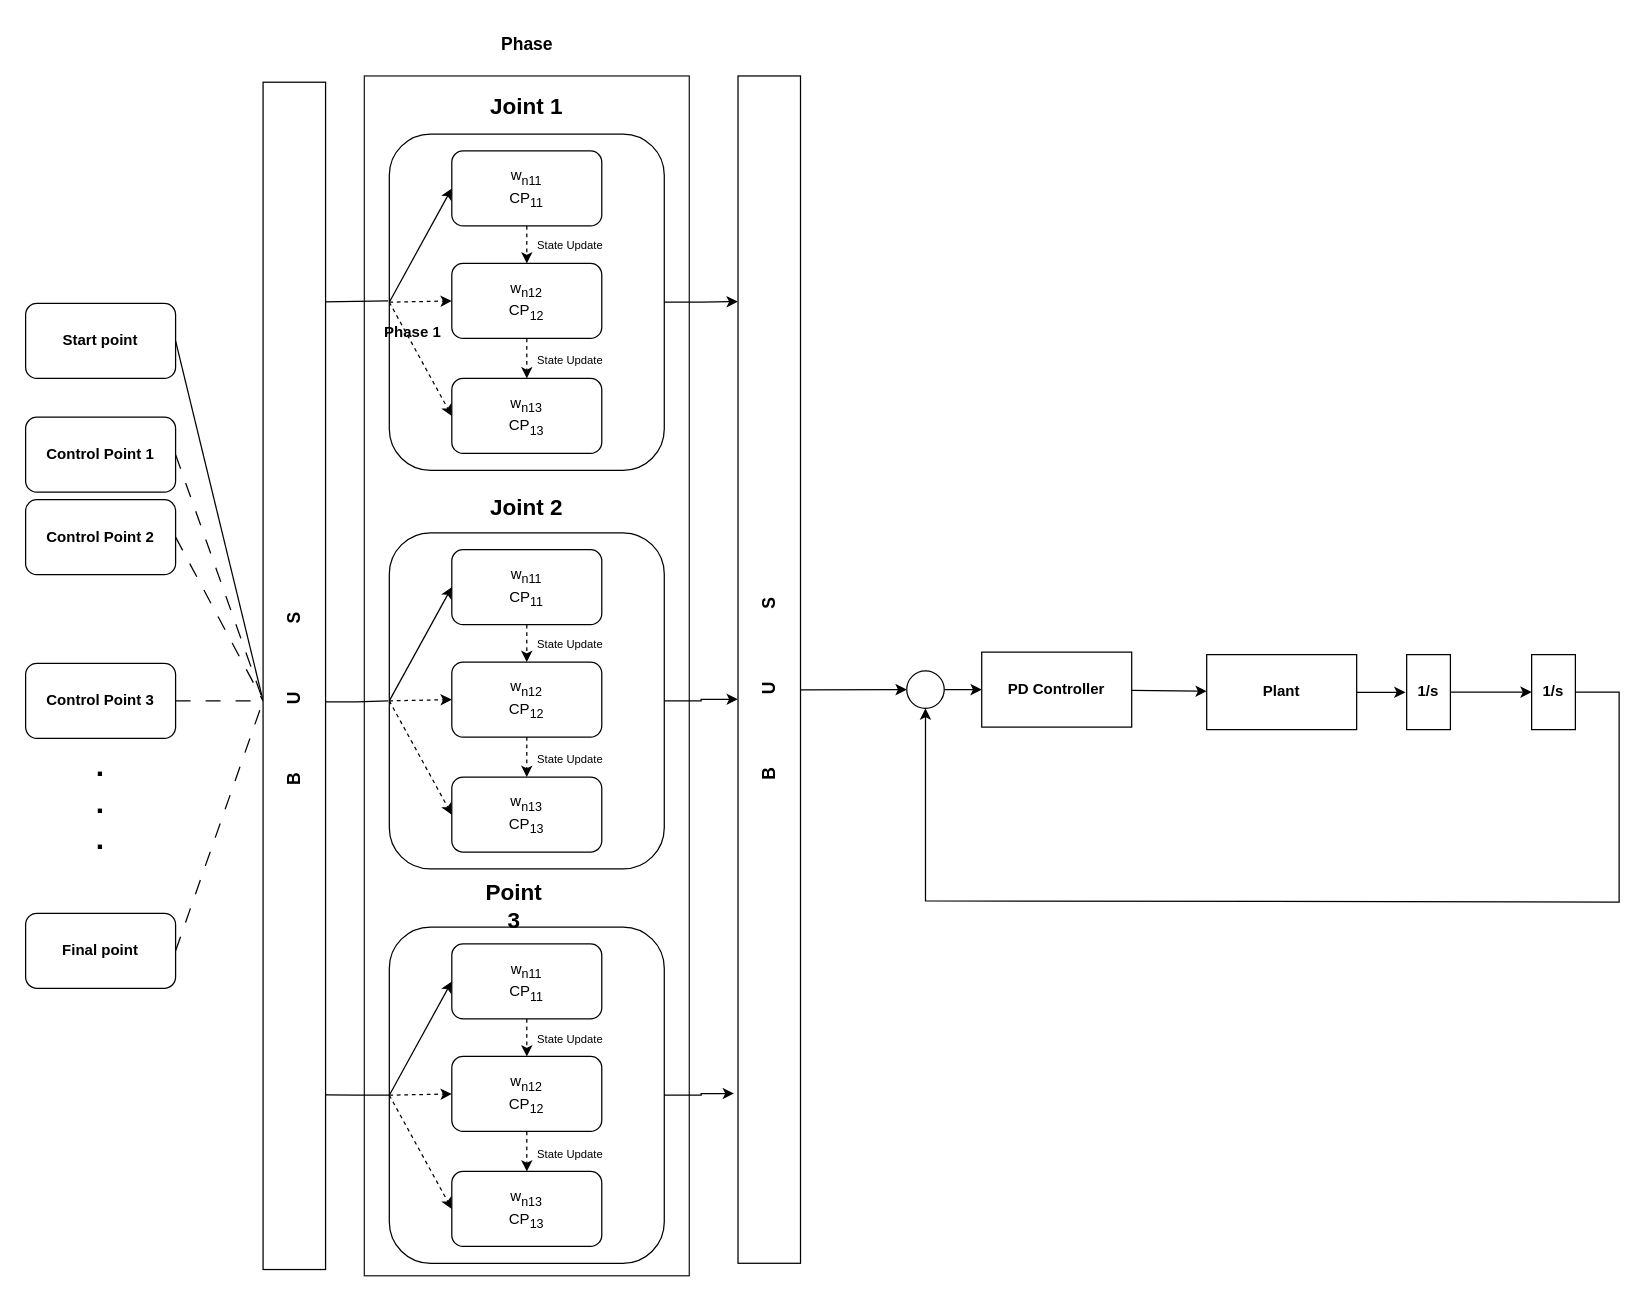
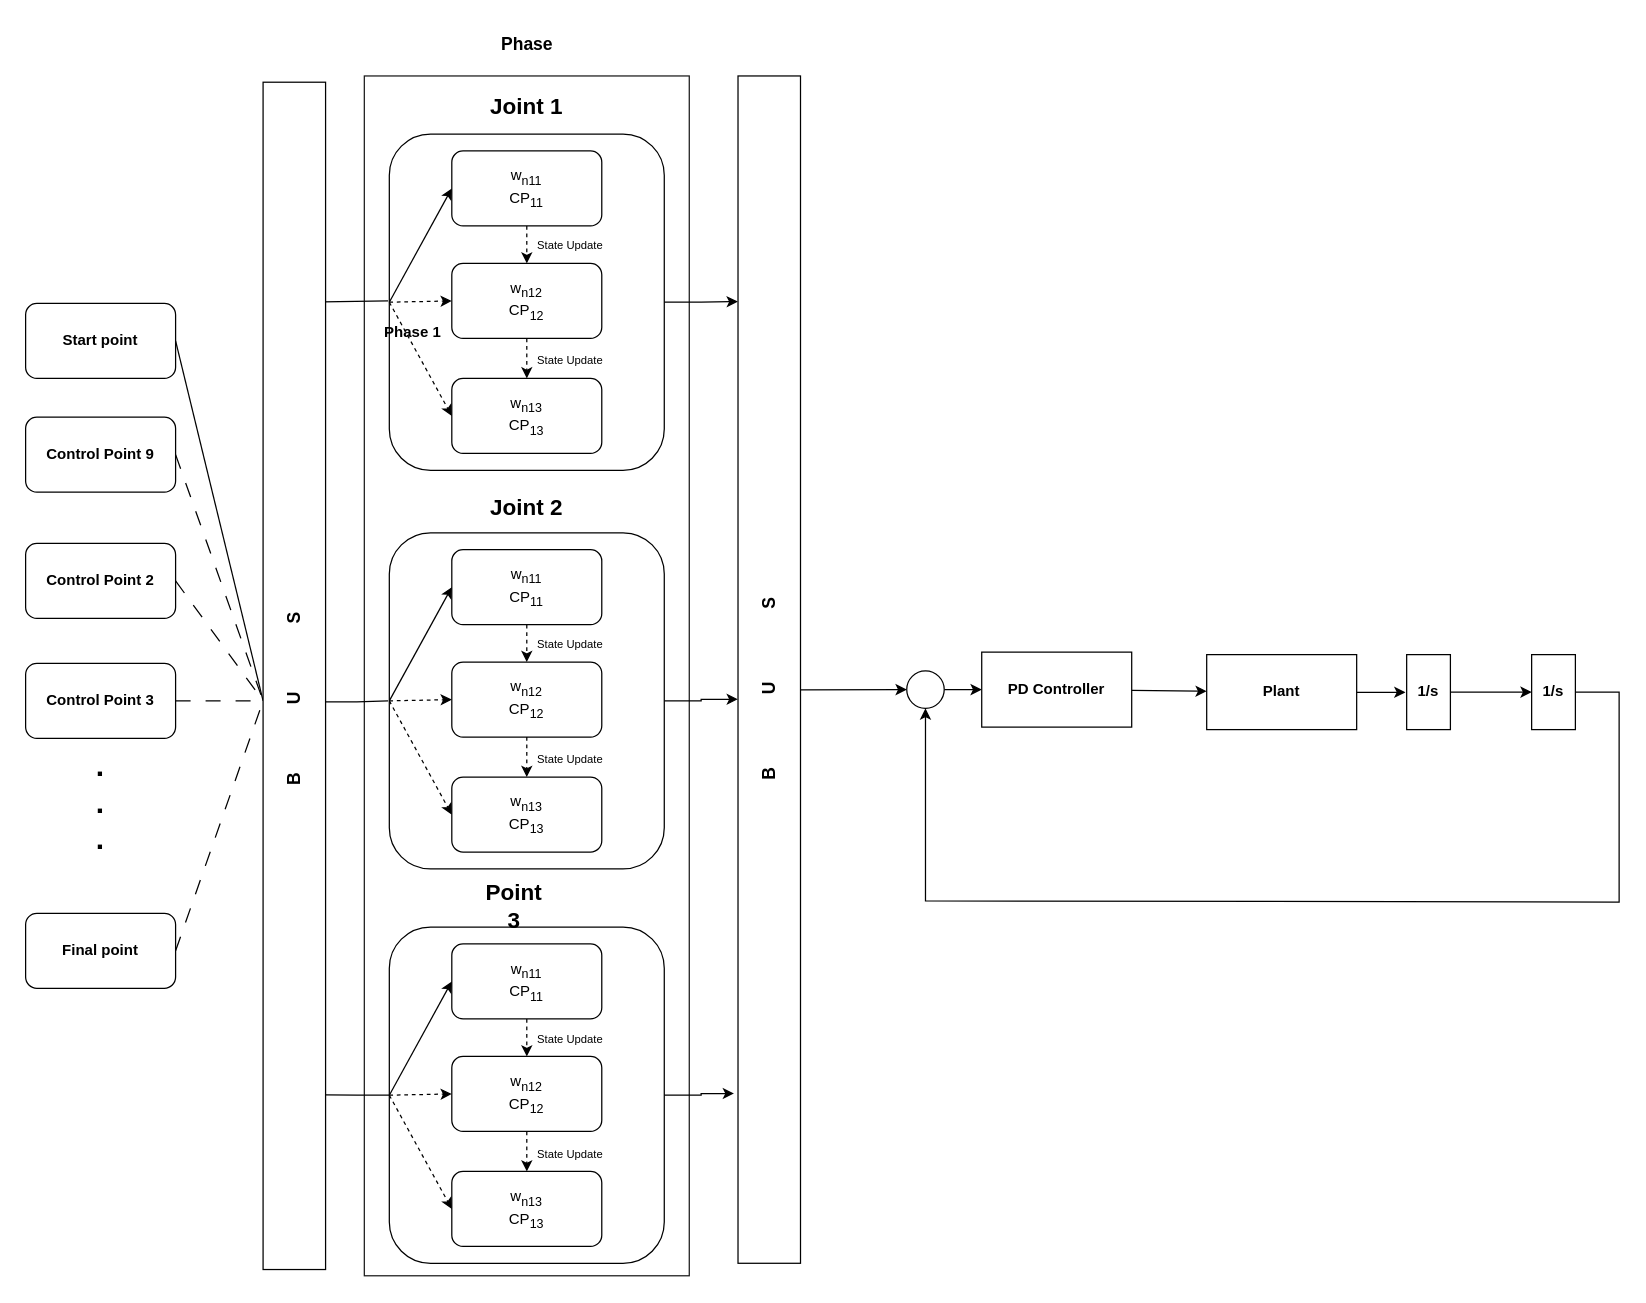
node "Control Point 1": label "Control Point 1" -> "Control Point 9"
node "Control Point 2": moved (101, 537) -> (101, 581)
